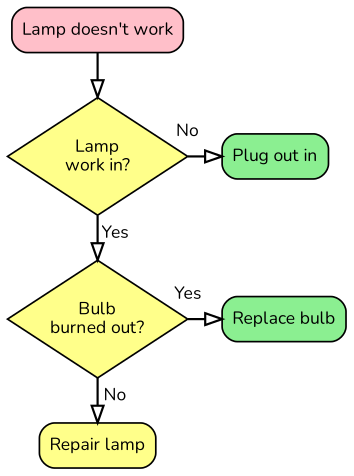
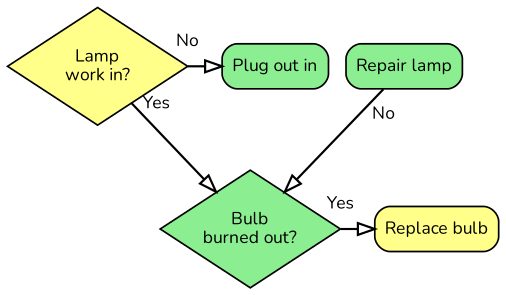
node "Lamp doesn't work": removed
node "Bulb burned out?": fillcolor #ffff8a -> #8bef91
node "Replace bulb": fillcolor #8bef91 -> #ffff8a
edge "Bulb burned out?" -> "Repair lamp": reversed
node "Repair lamp": fillcolor #ffff8a -> #8bef91
